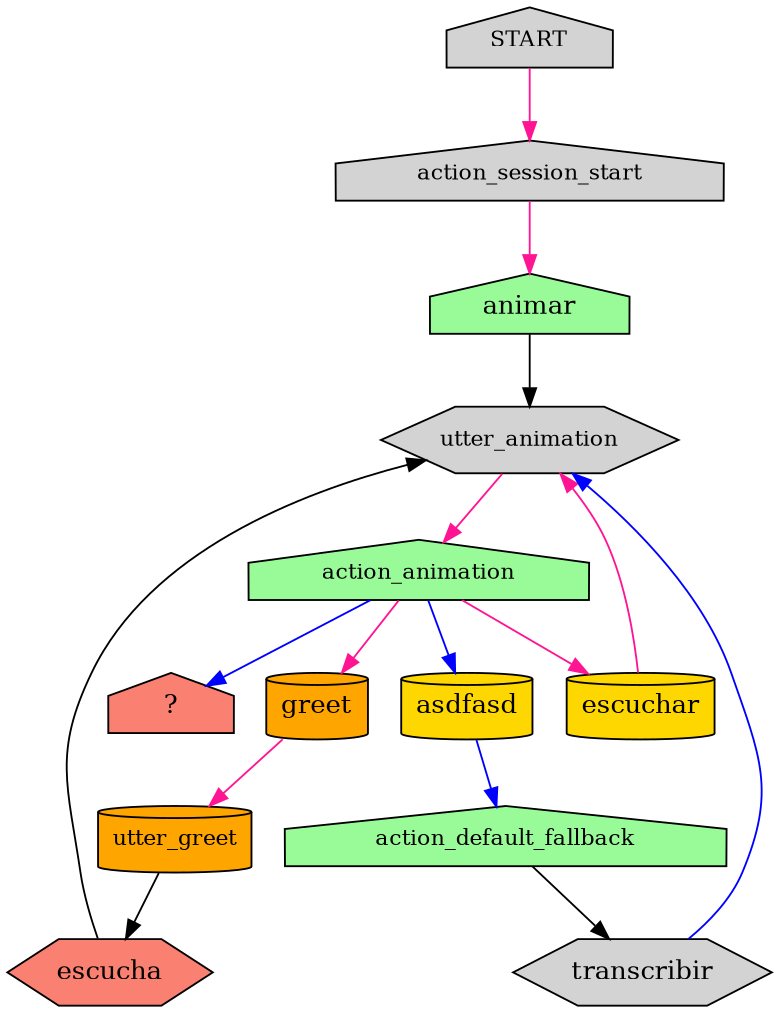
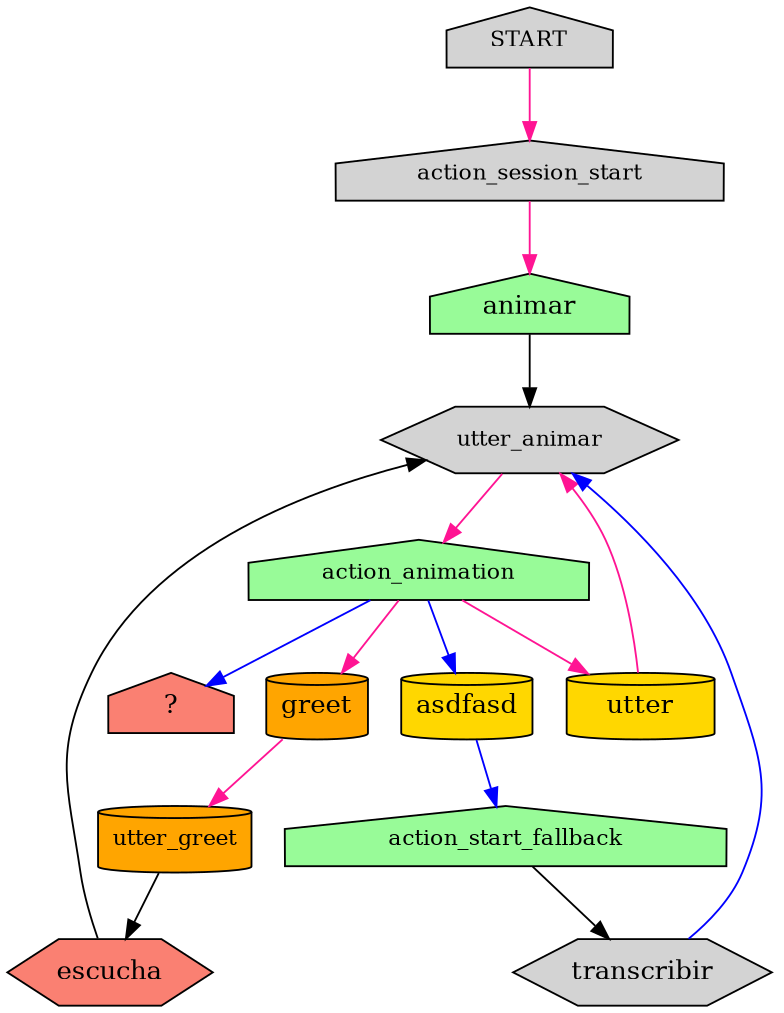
node "utter_animation": label "utter_animation" -> "utter_animar"
node "escuchar": label "escuchar" -> "utter"
node "action_default_fallback": label "action_default_fallback" -> "action_start_fallback"
